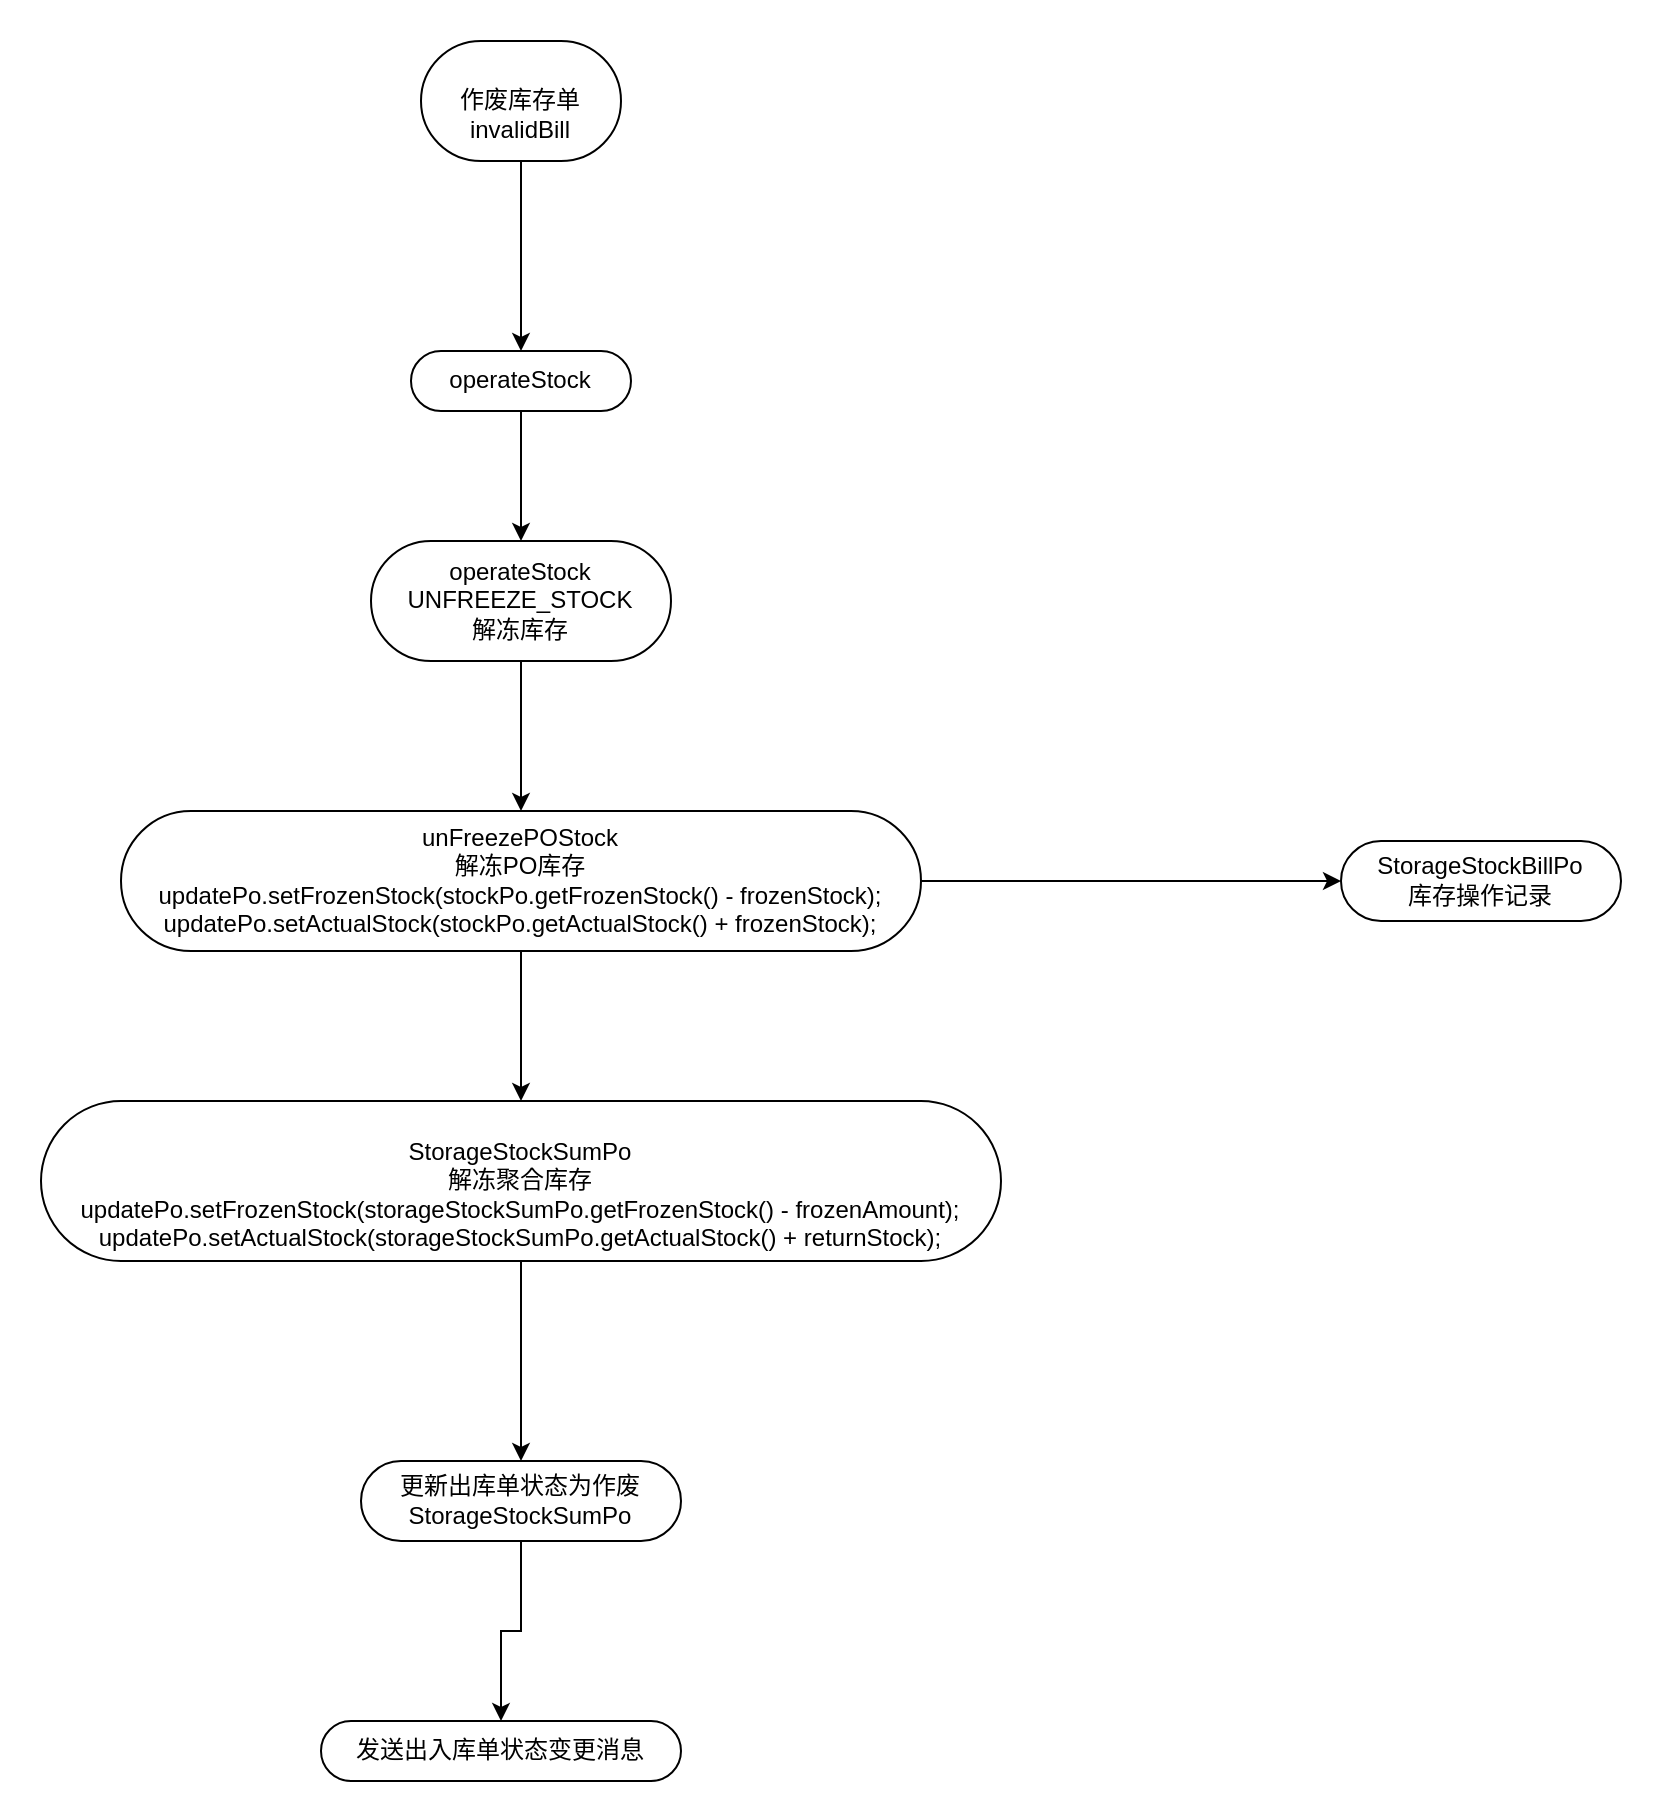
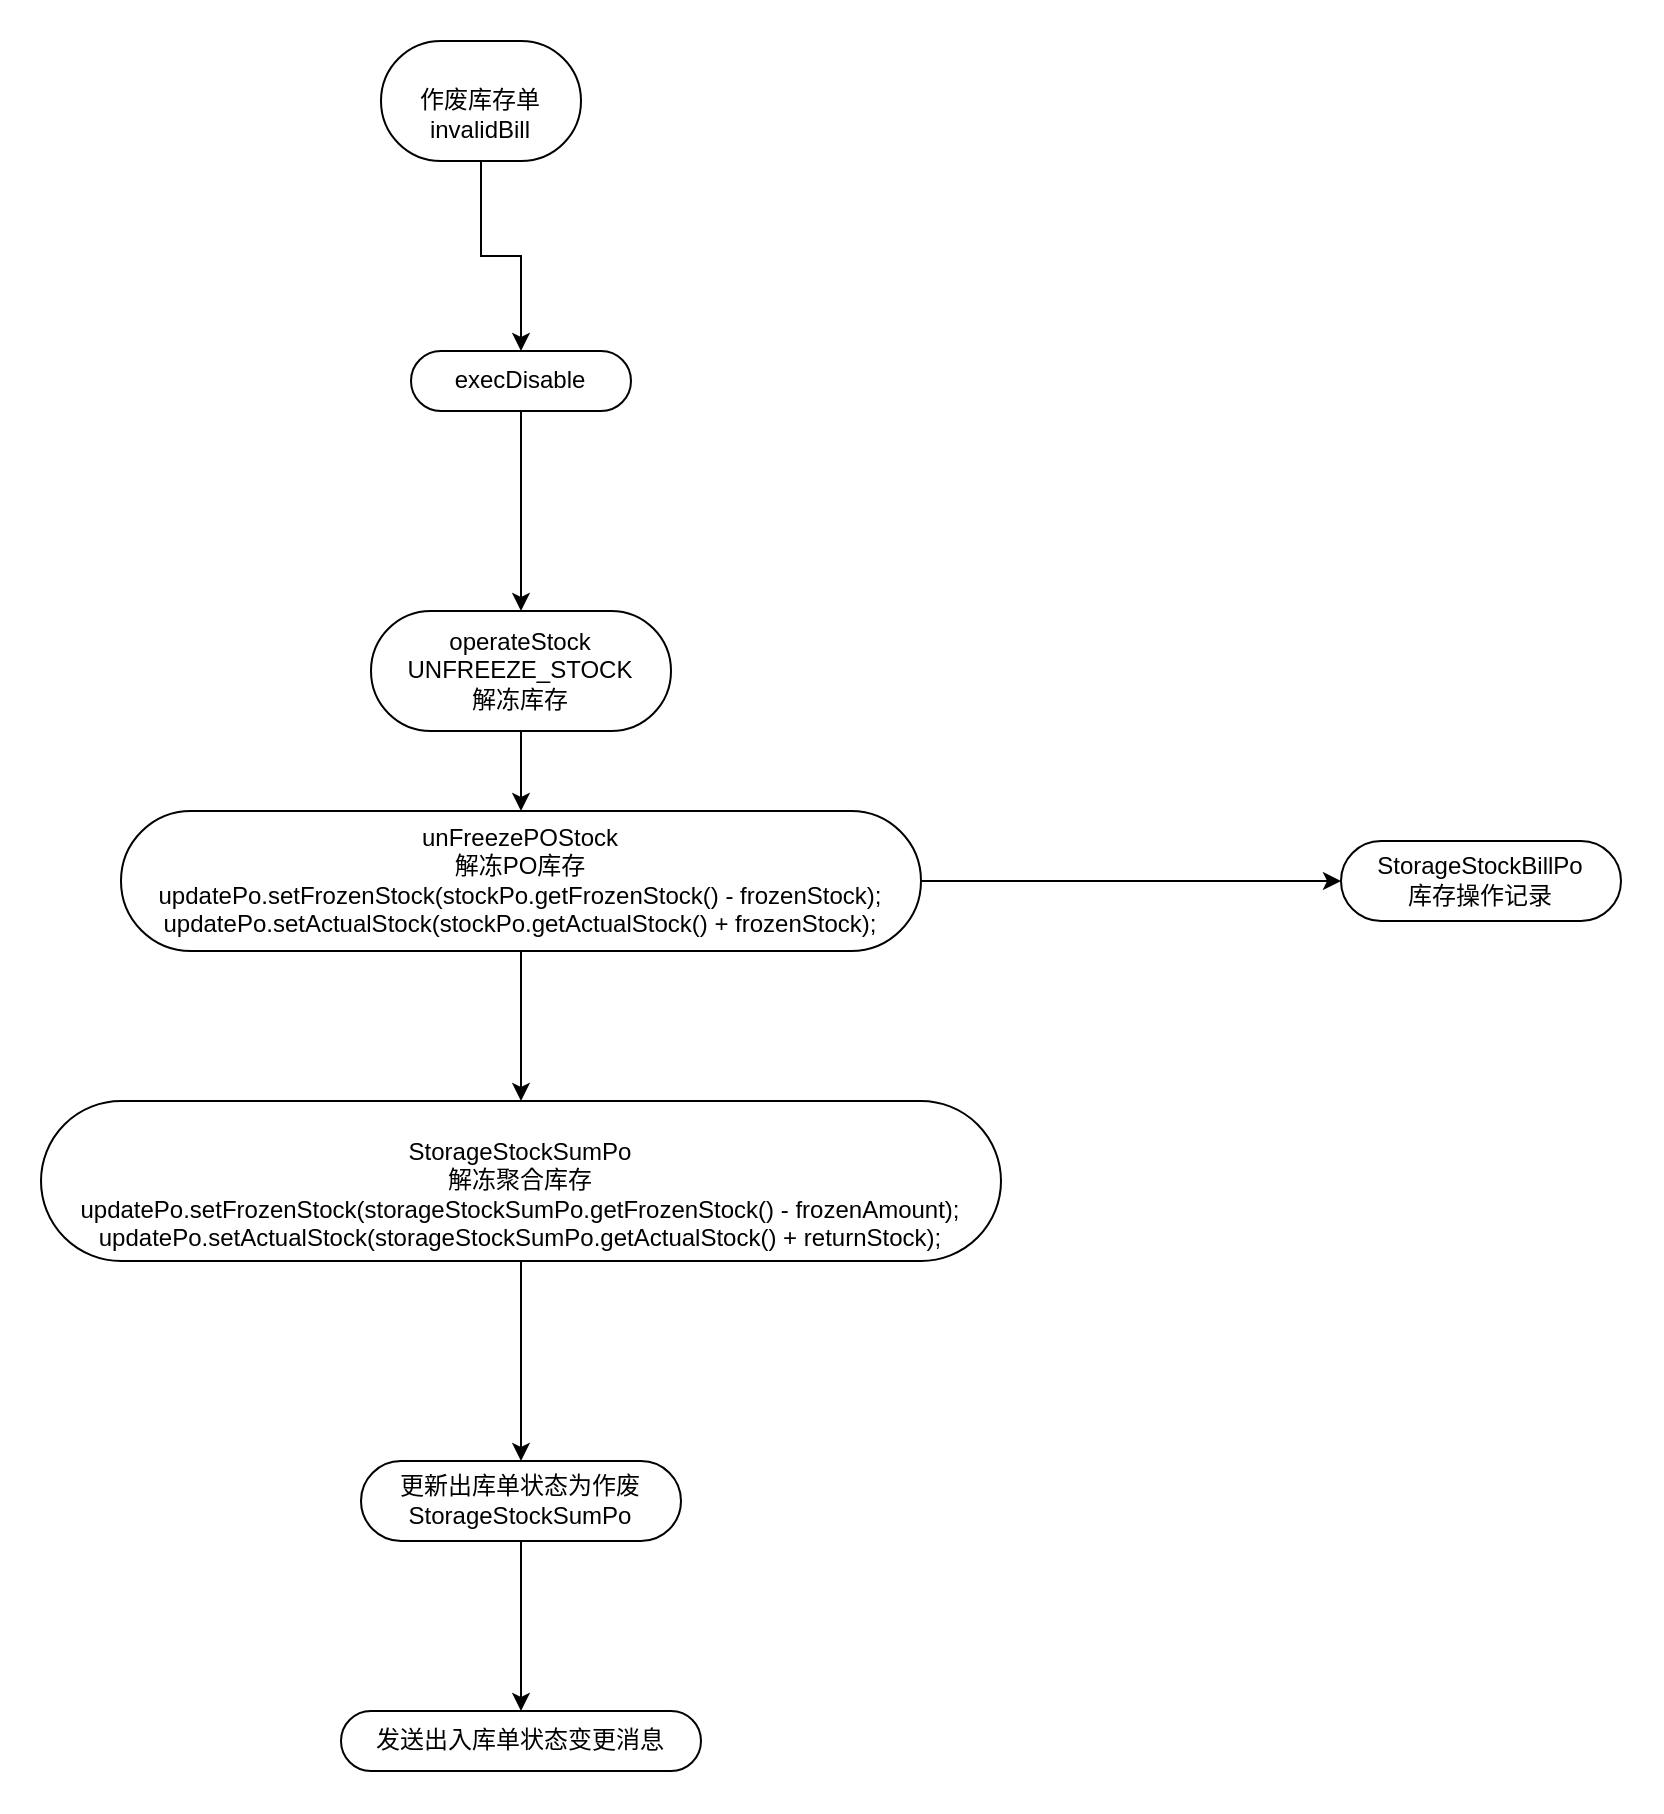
node "作废库存单 invalidBill": moved (521, 101) -> (481, 101)
node "operateStock": label "operateStock" -> "execDisable"
node "operateStock UNFREEZE_STOCK 解冻库存": moved (521, 601) -> (521, 671)
node "发送出入库单状态变更消息": moved (501, 1751) -> (521, 1741)
